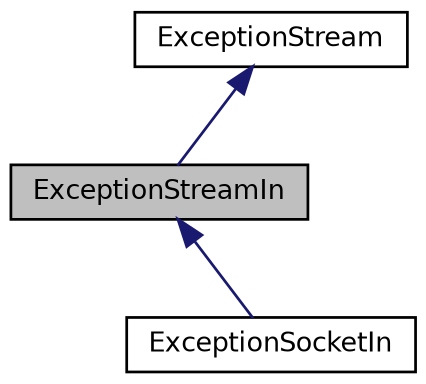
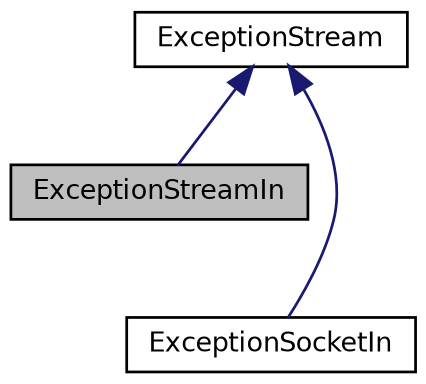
edge "ExceptionSocketIn" -> "ExceptionStreamIn": now "ExceptionSocketIn" -> "ExceptionStream"
